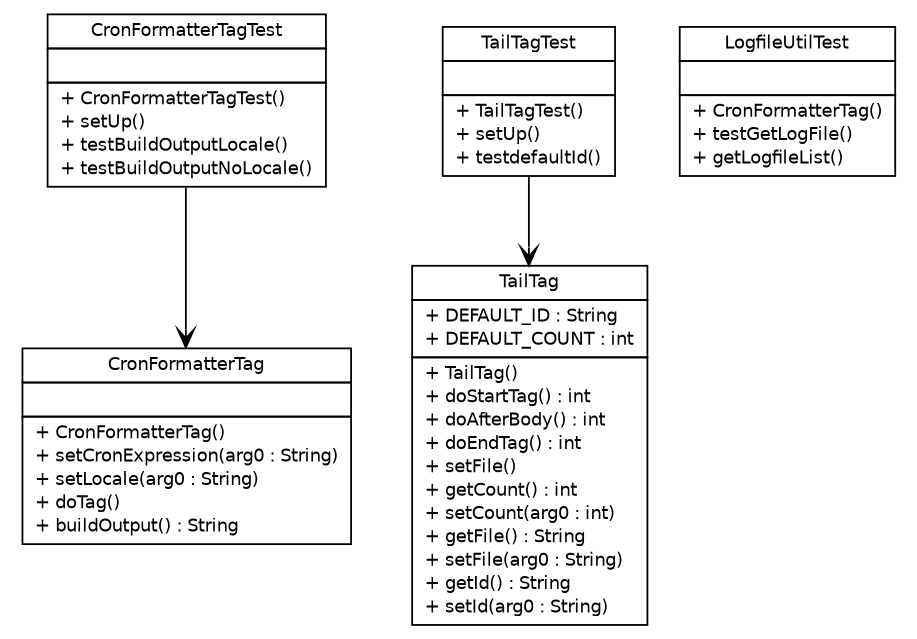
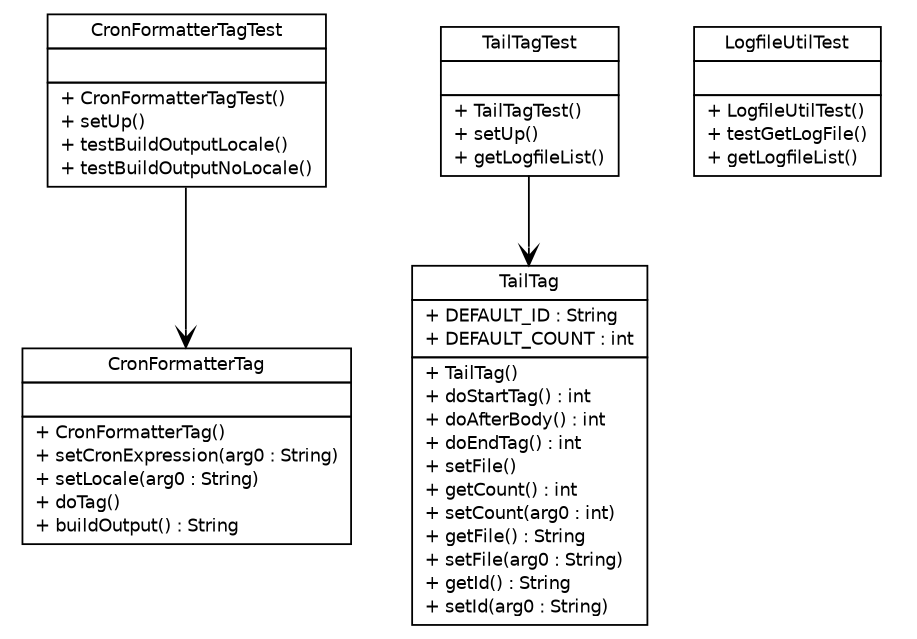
node "LogfileUtilTest": text "+ CronFormatterTag()" -> "+ LogfileUtilTest()"
node "TailTagTest": text "+ testdefaultId()" -> "+ getLogfileList()"
